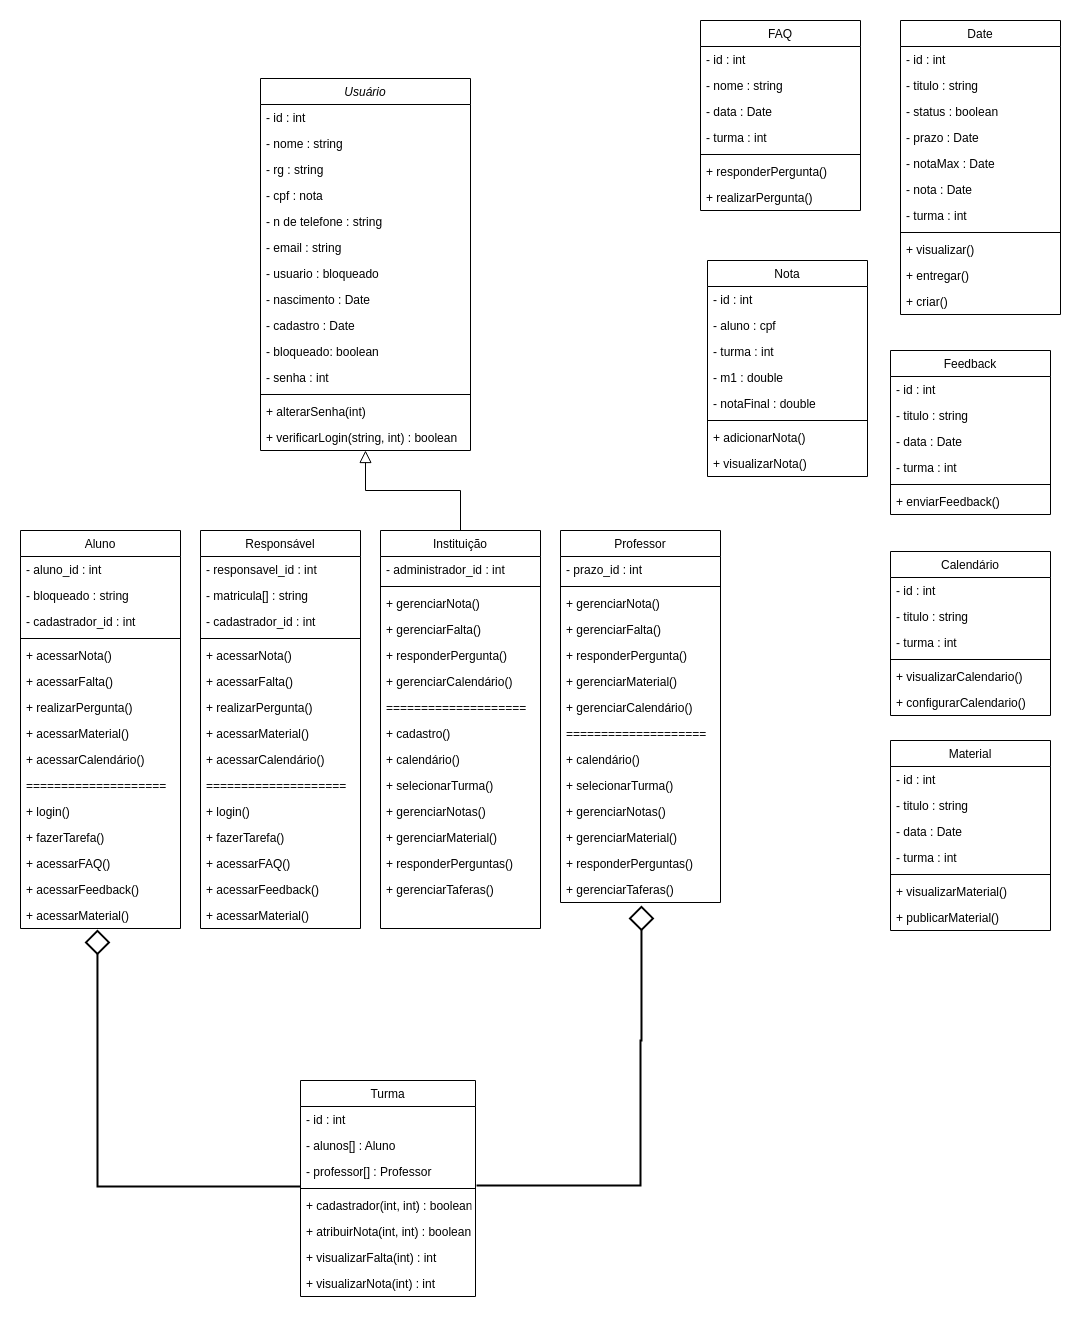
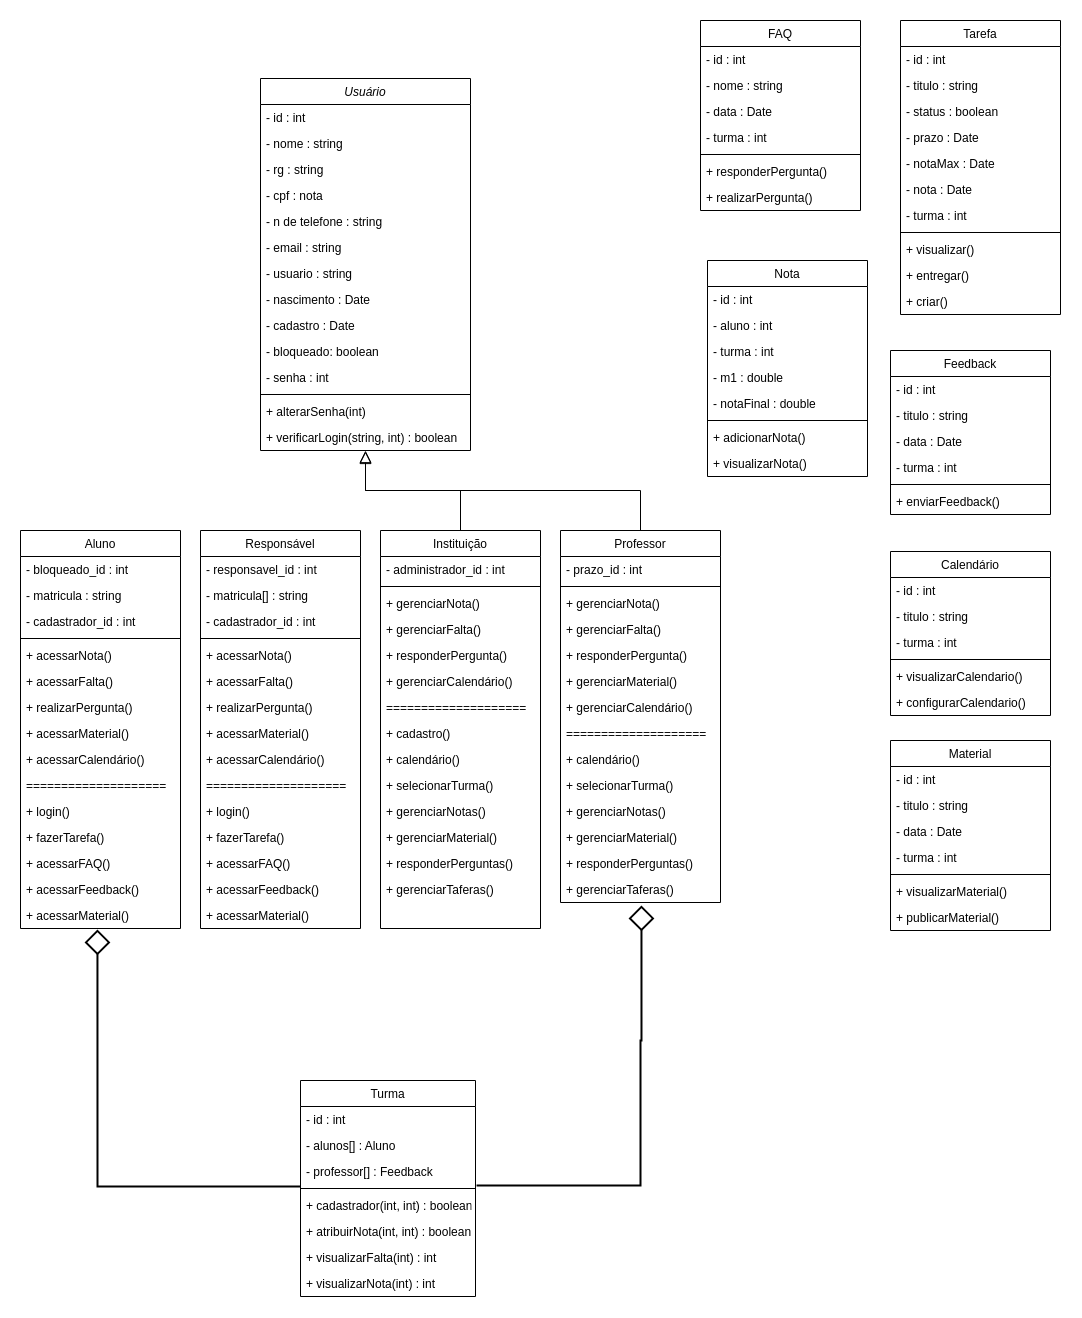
node "Date": label "Date" -> "Tarefa"
node "- usuario : bloqueado": label "- usuario : bloqueado" -> "- usuario : string"
node "- aluno : cpf": label "- aluno : cpf" -> "- aluno : int"
edge "Professor" -> "+ verificarLogin(string, int) : boolean": added
node "- aluno_id : int": label "- aluno_id : int" -> "- bloqueado_id : int"
node "- bloqueado : string": label "- bloqueado : string" -> "- matricula : string"
node "- professor[] : Professor": label "- professor[] : Professor" -> "- professor[] : Feedback"
